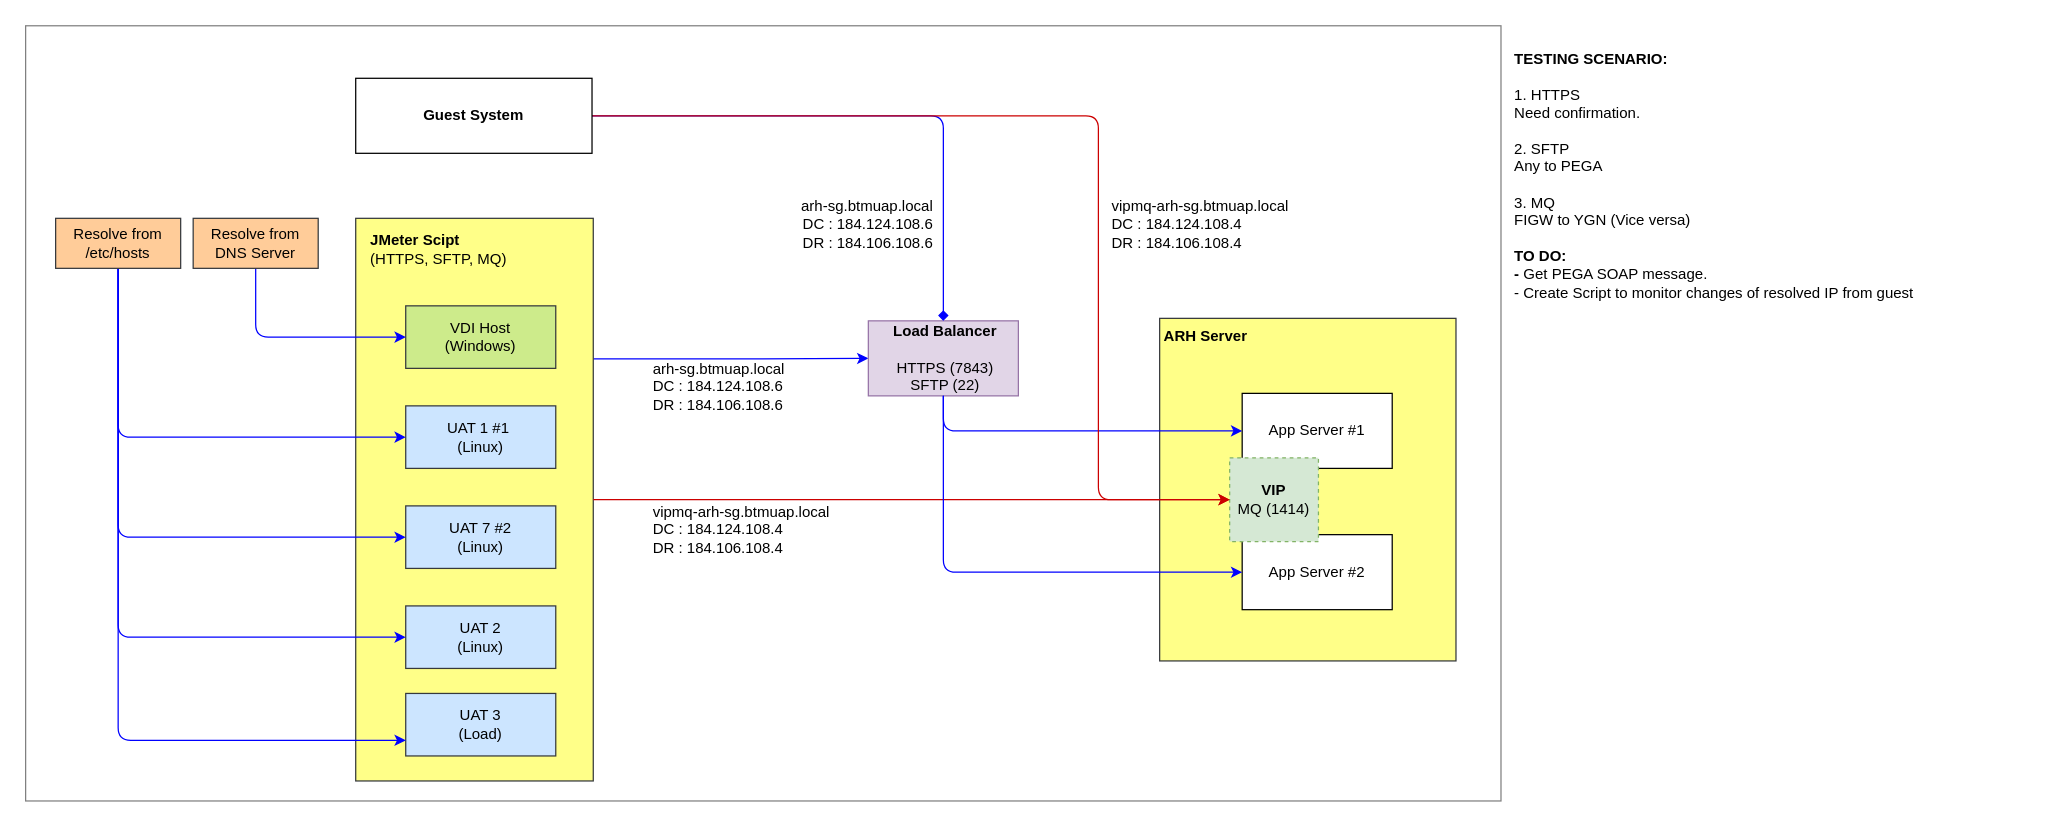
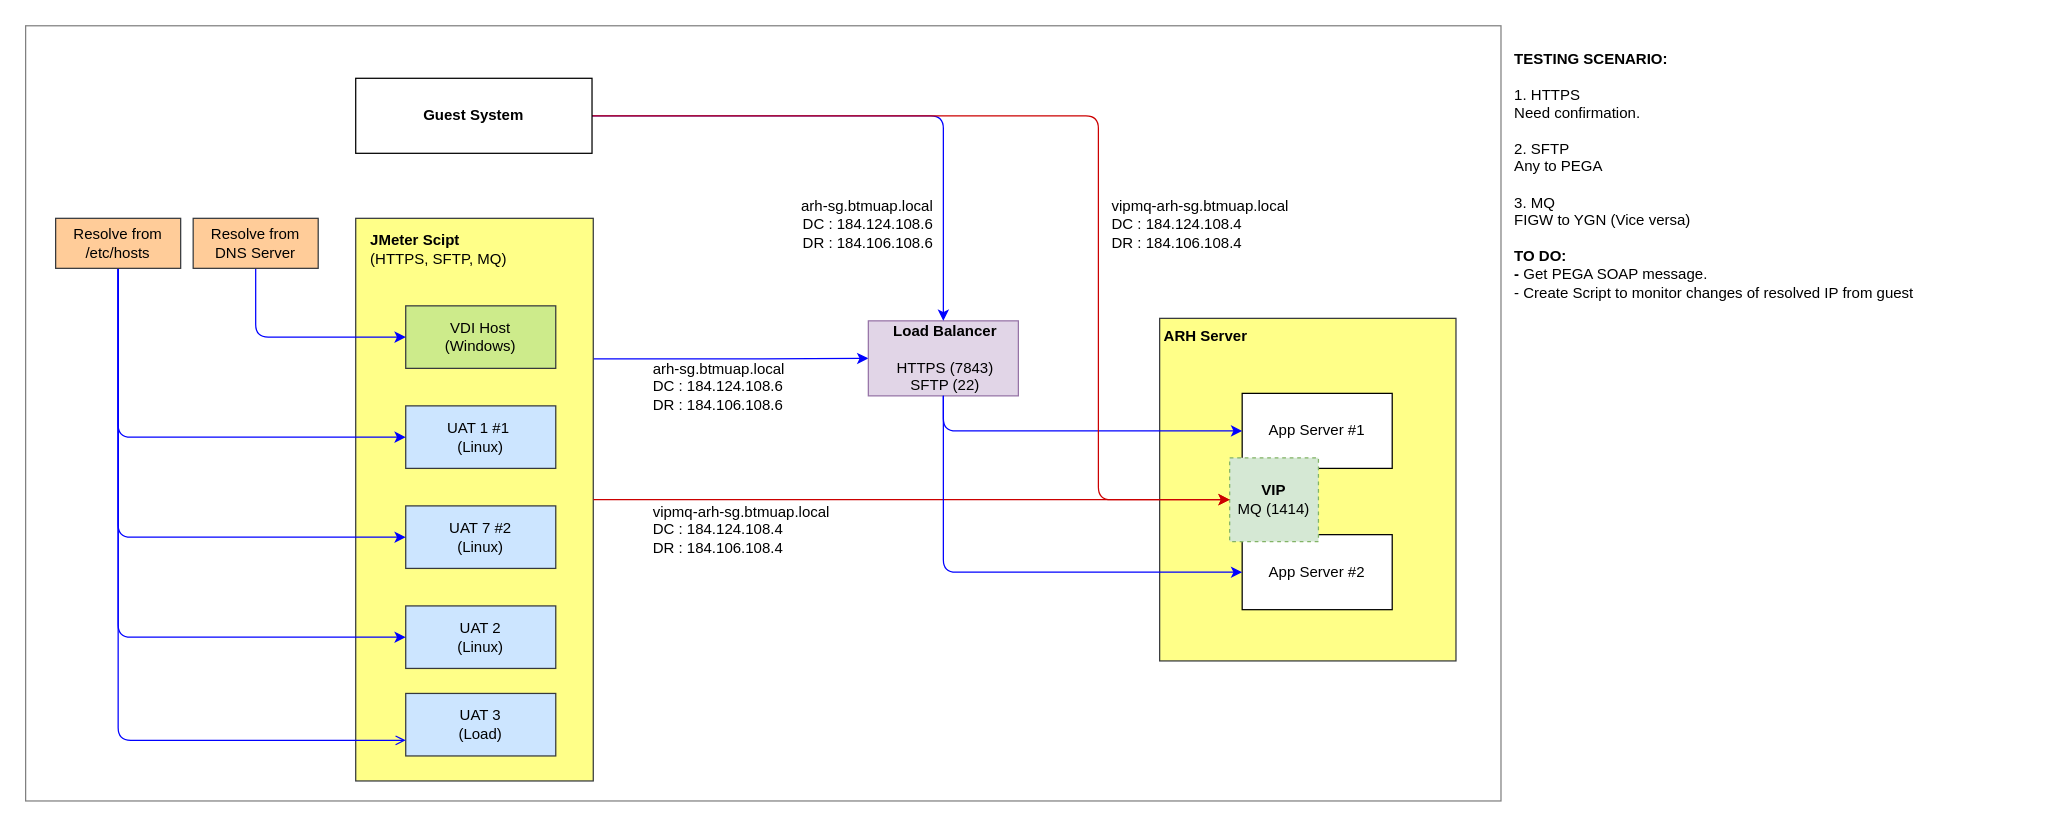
edge "Guest System" -> "Load Balancer HTTPS (7843) SFTP (22)": arrowhead diamond -> classic
edge "Resolve from /etc/hosts" -> "UAT 3 (Load)": arrowhead classic -> open
